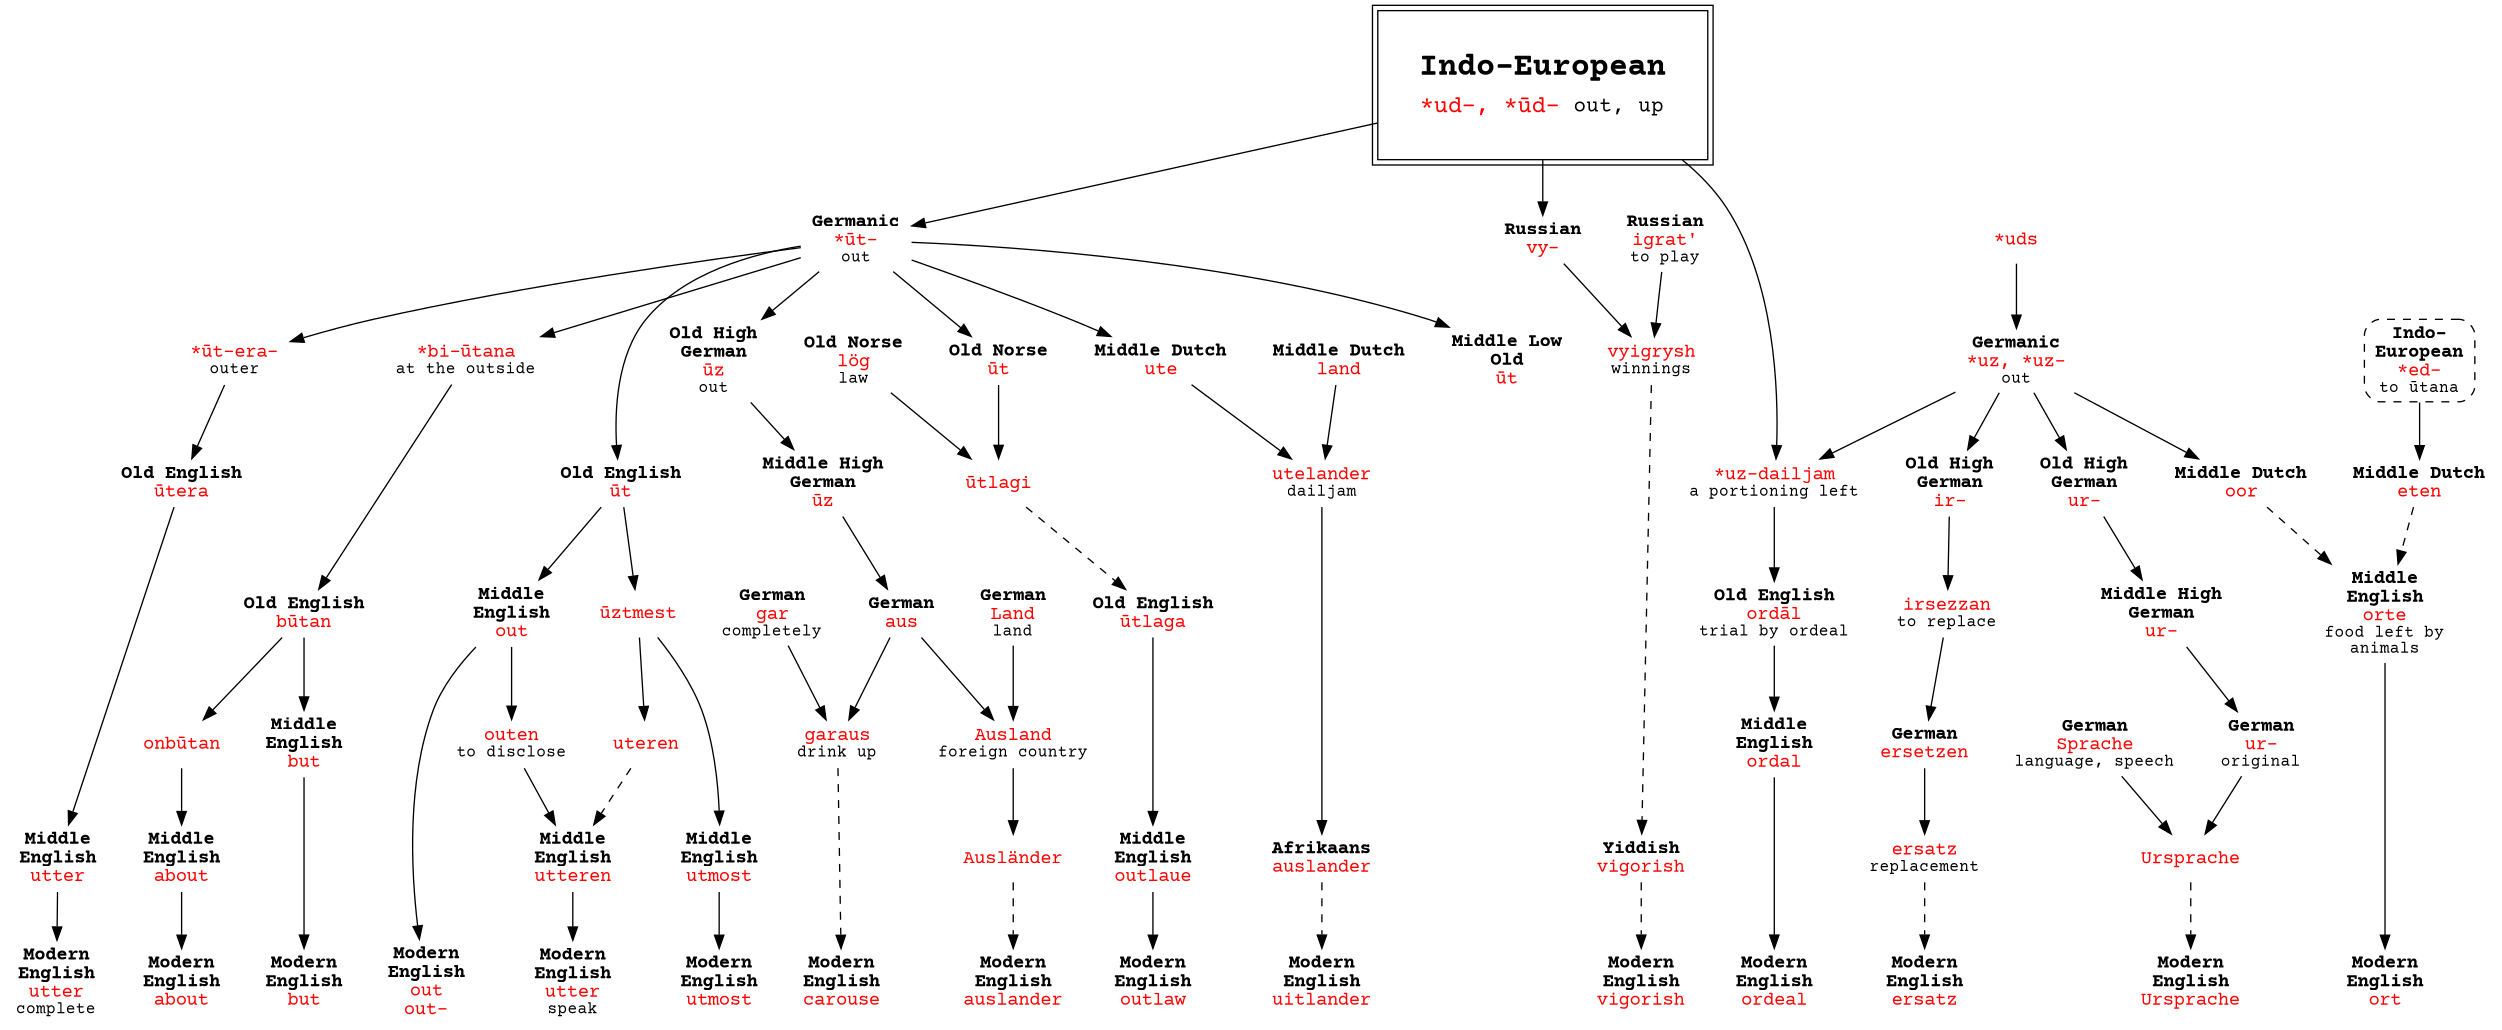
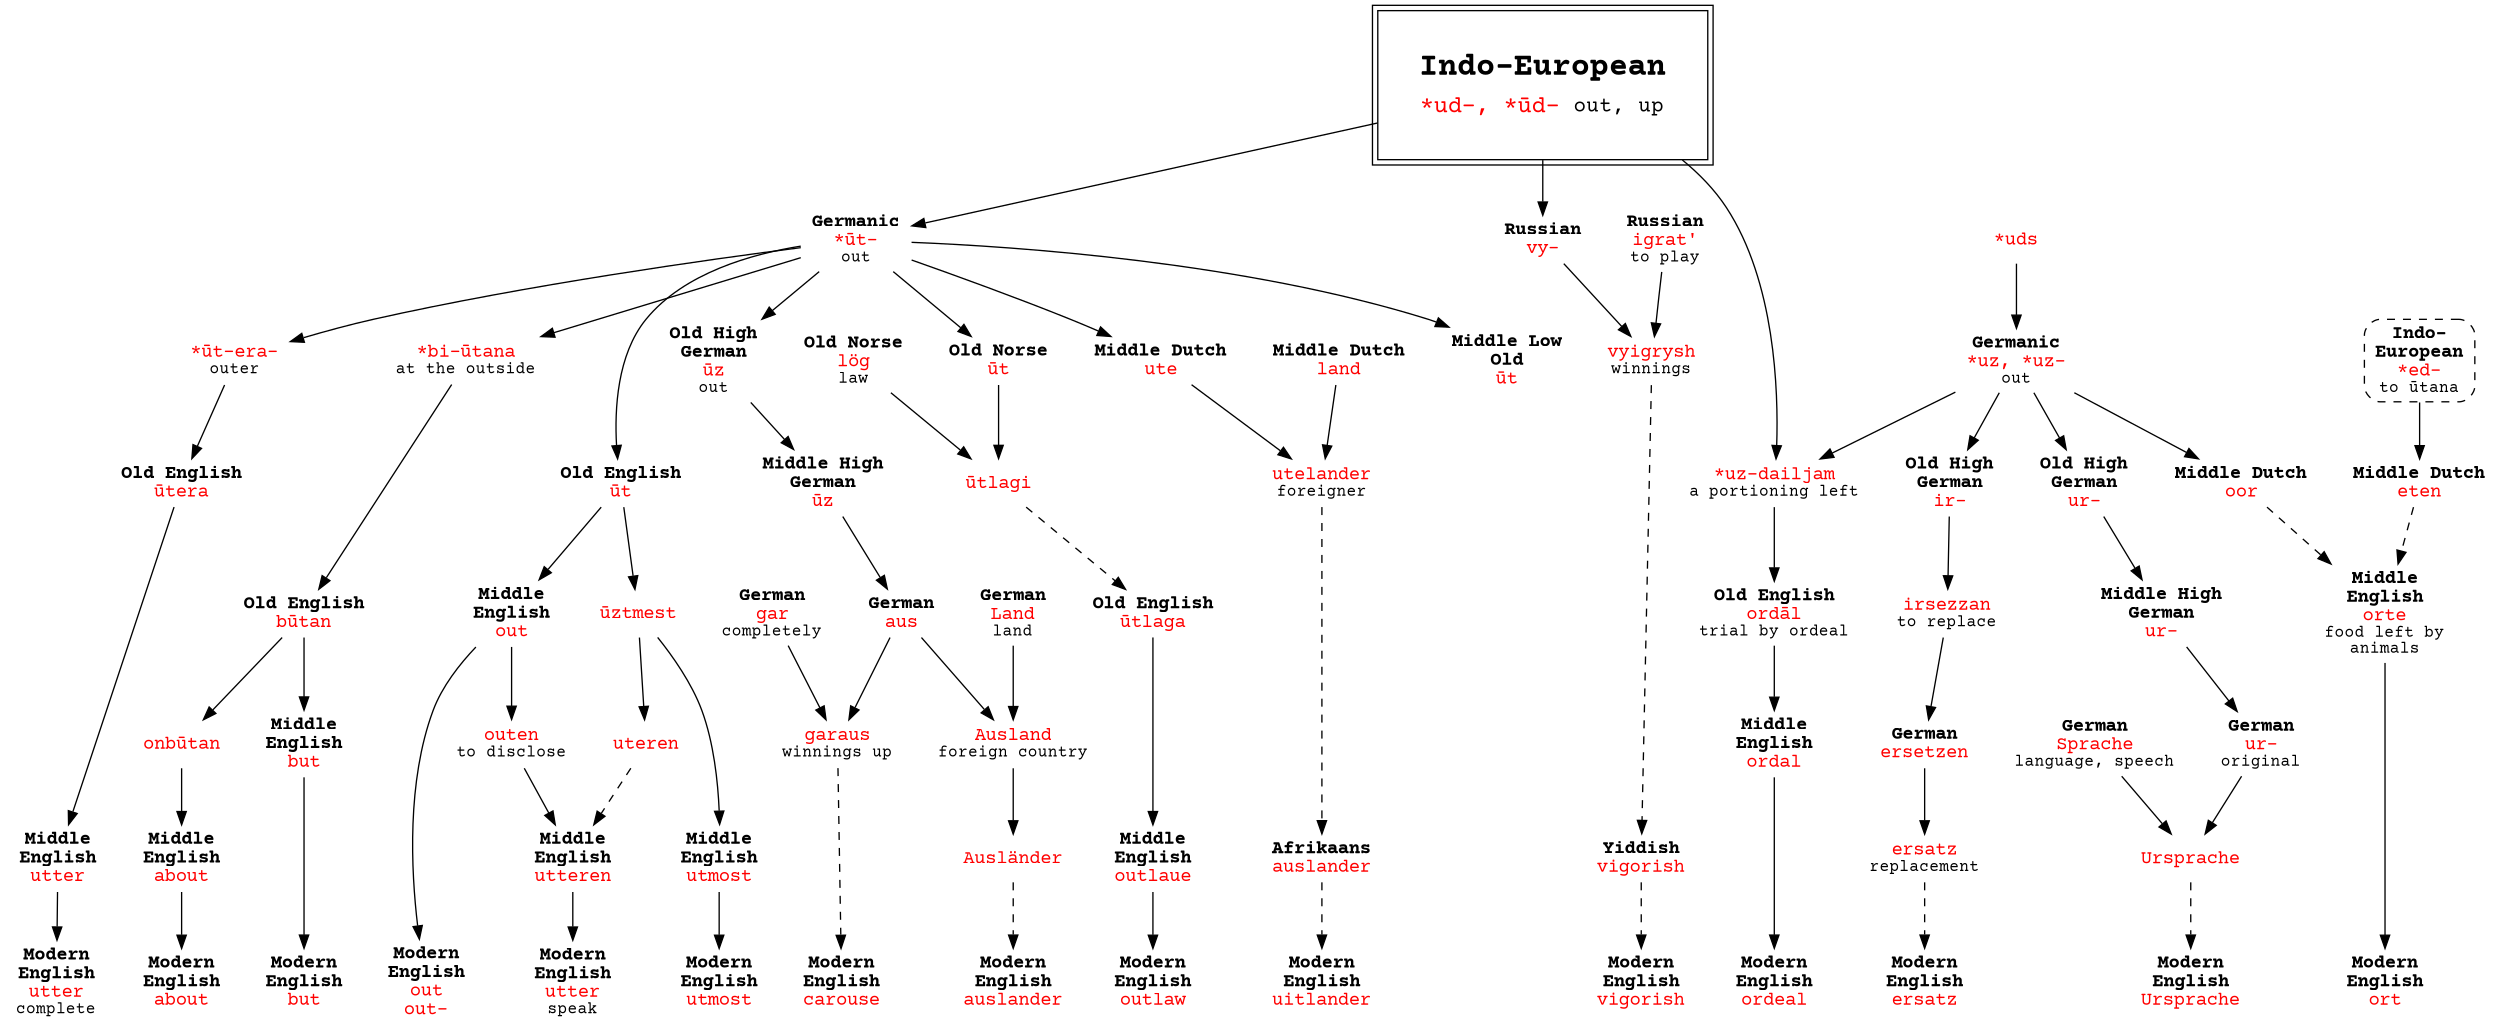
node "utelander": text "dailjam" -> "foreigner"
edge "utelander" -> "Afrikaans": style solid -> dashed
node "garaus": text "drink up" -> "winnings up"
